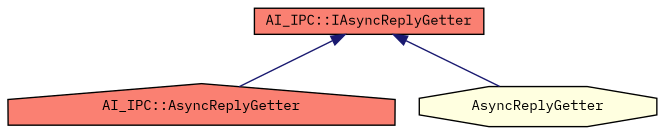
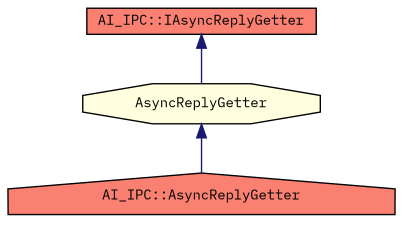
edge "AI_IPC::AsyncReplyGetter" -> "AI_IPC::IAsyncReplyGetter": now "AI_IPC::AsyncReplyGetter" -> "AsyncReplyGetter"
